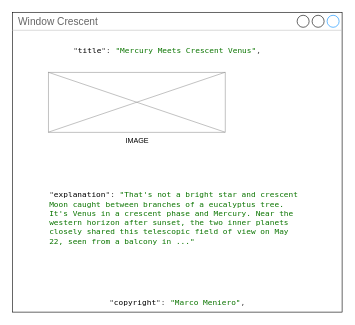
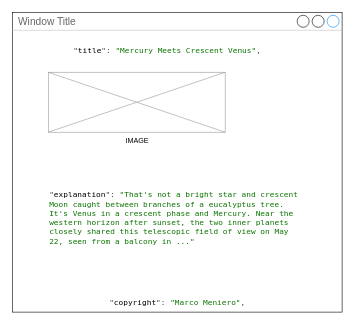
node "Window Crescent": label "Window Crescent" -> "Window Title"
